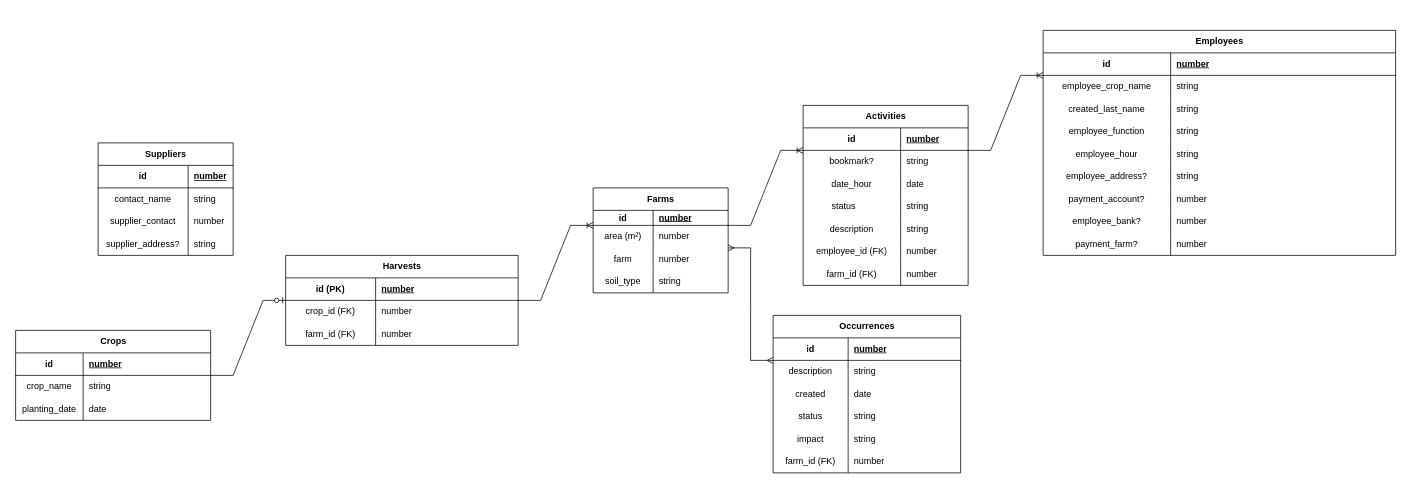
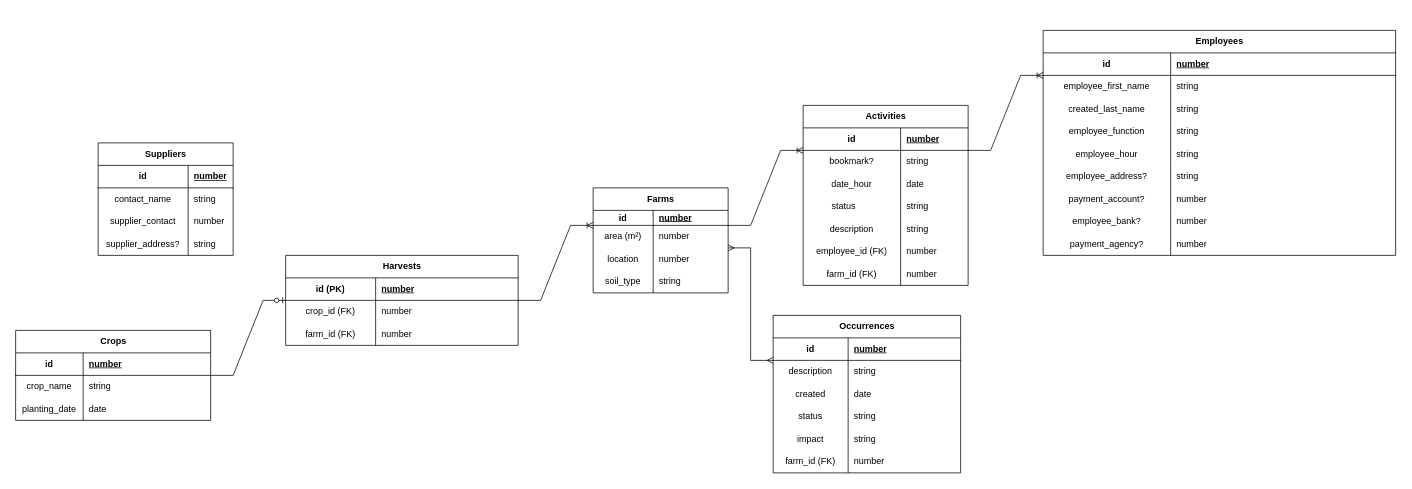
node "employee_crop_name": label "employee_crop_name" -> "employee_first_name"
node "payment_farm?": label "payment_farm?" -> "payment_agency?"
node "farm": label "farm" -> "location"
